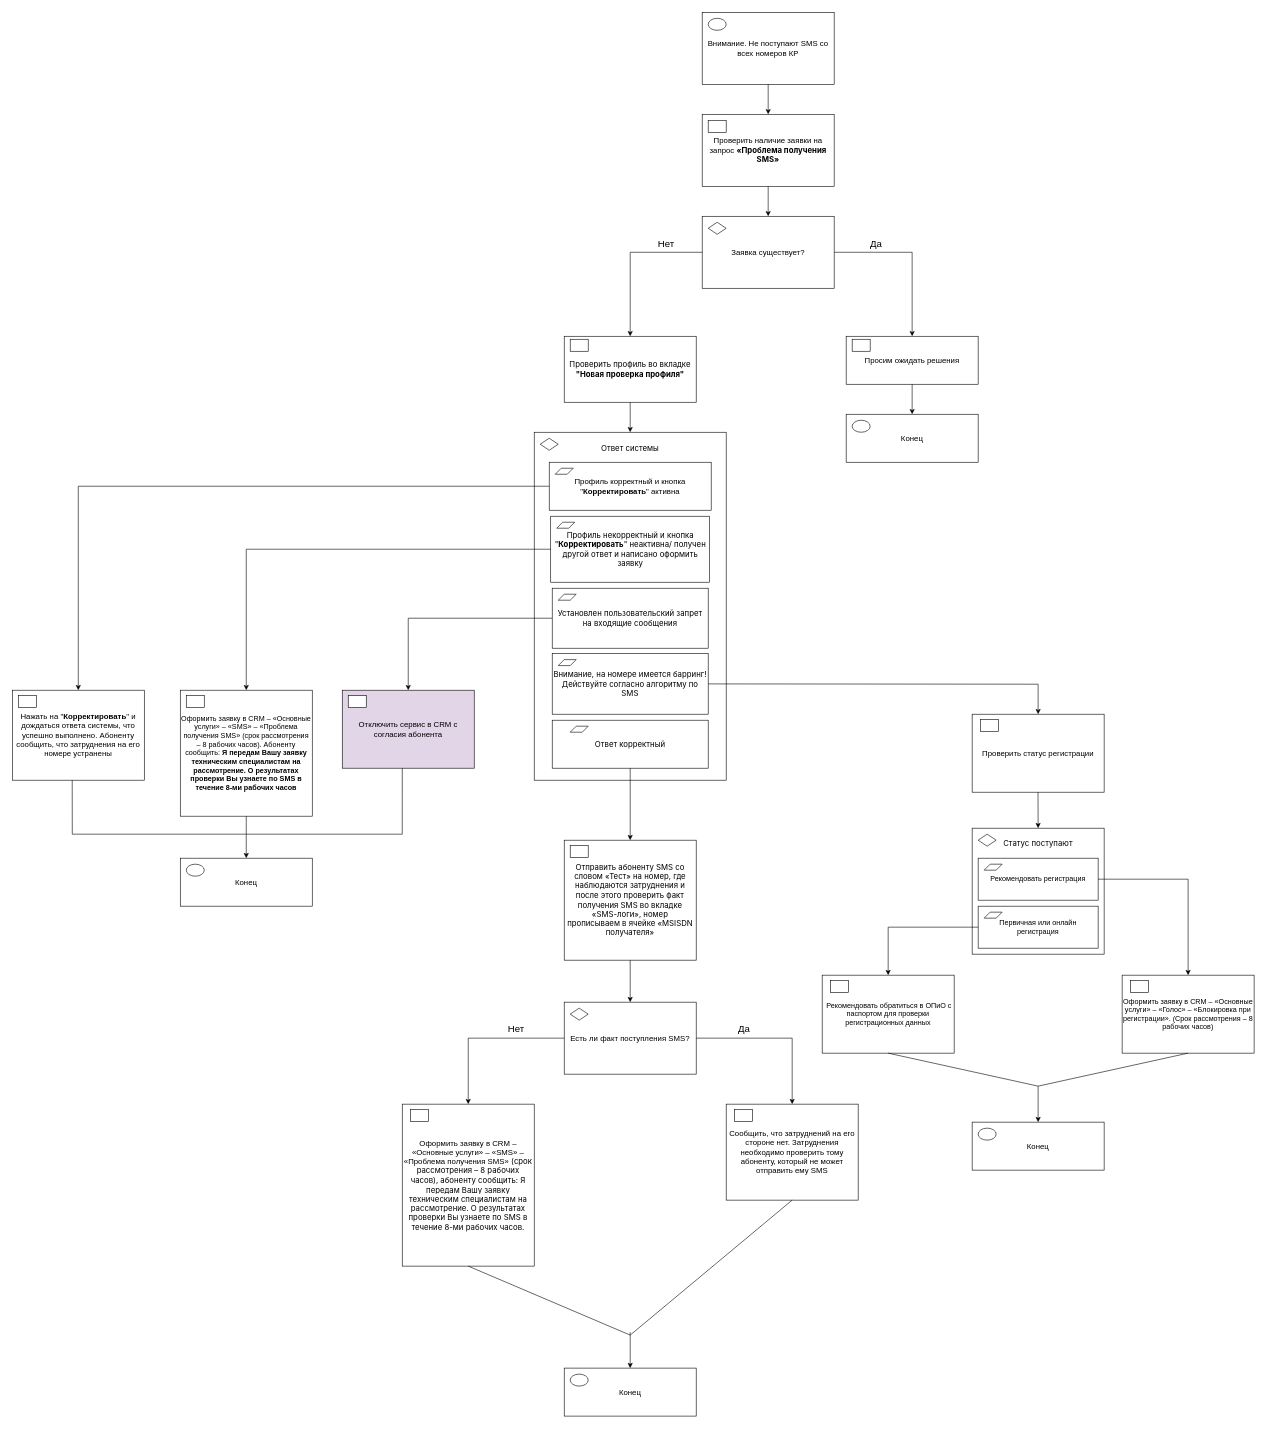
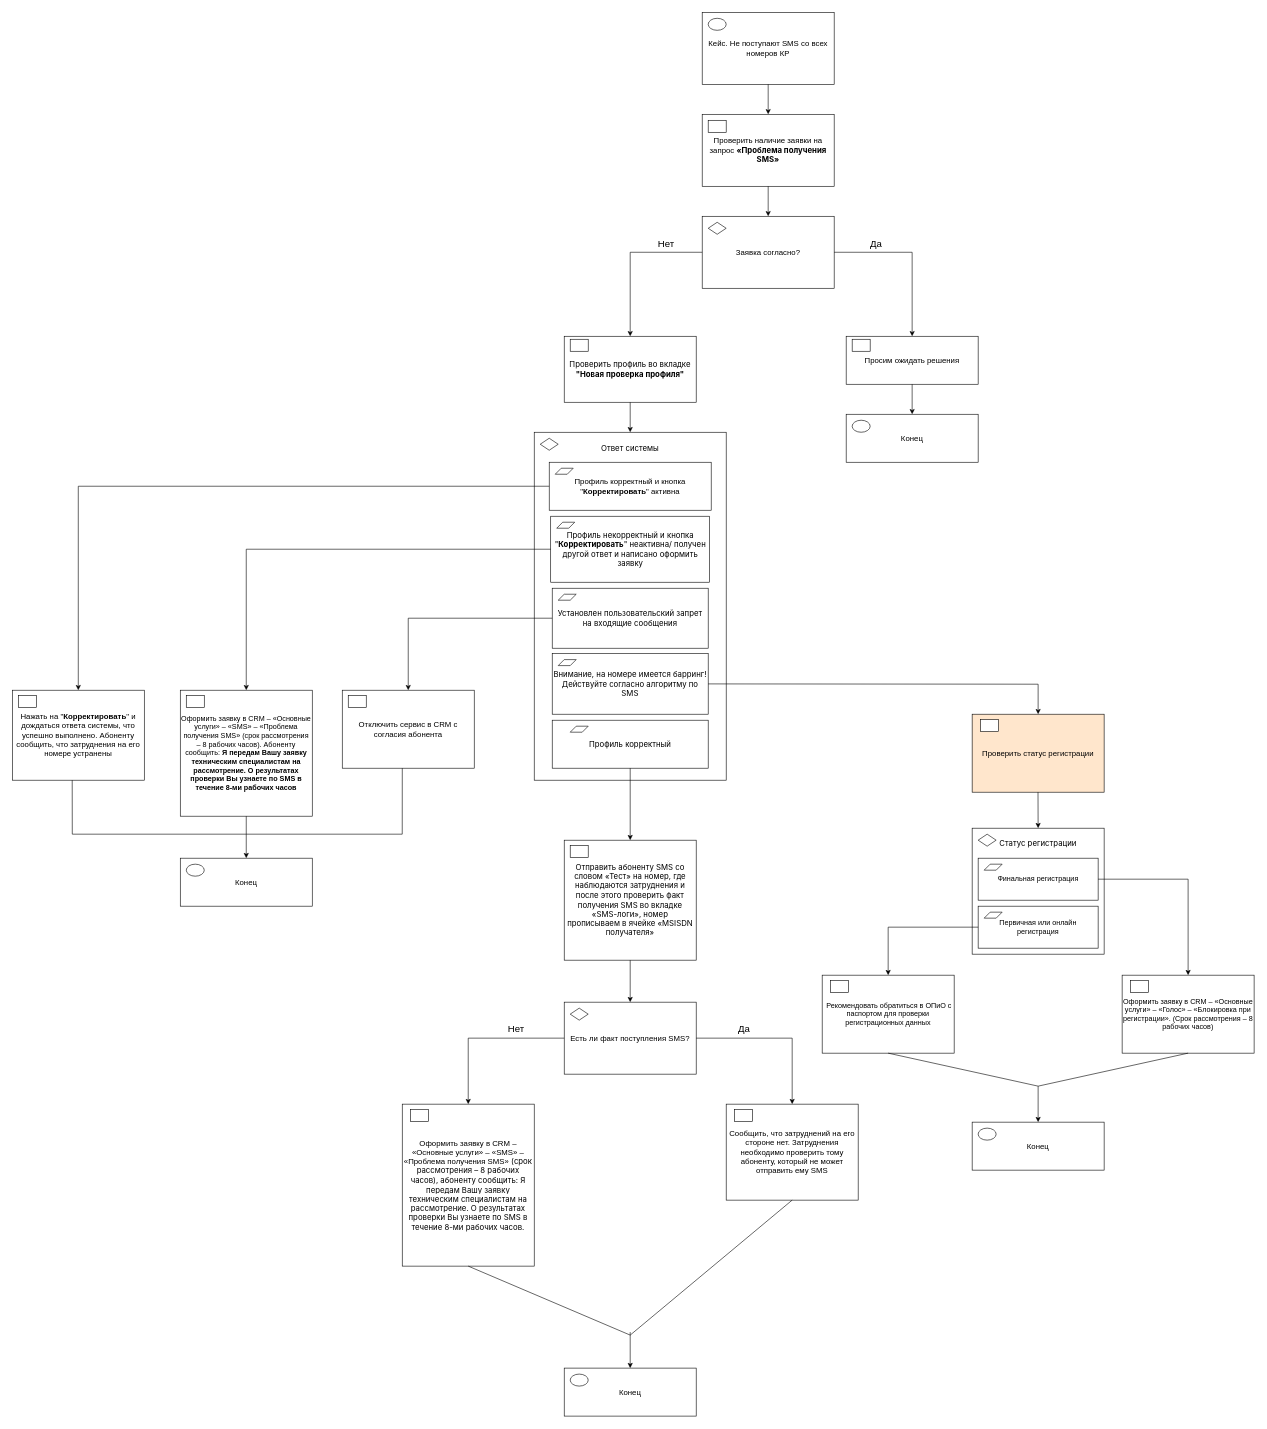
node "Внимание. Не поступают SMS со всех номеров КР": label "Внимание. Не поступают SMS со всех номеров КР" -> "Кейс. Не поступают SMS со всех номеров КР"
node "Заявка существует?": label "Заявка существует?" -> "Заявка согласно?"
node "Отключить сервис в CRM с согласия абонента": fillcolor #e1d5e7 -> #ffffff
node "Ответ корректный": label "Ответ корректный" -> "Профиль корректный"
node "Проверить статус регистрации": fillcolor #ffffff -> #ffe6cc
node "Статус поступают": label "Статус поступают" -> "Статус регистрации"
node "Рекомендовать регистрация": label "Рекомендовать регистрация" -> "Финальная регистрация"
